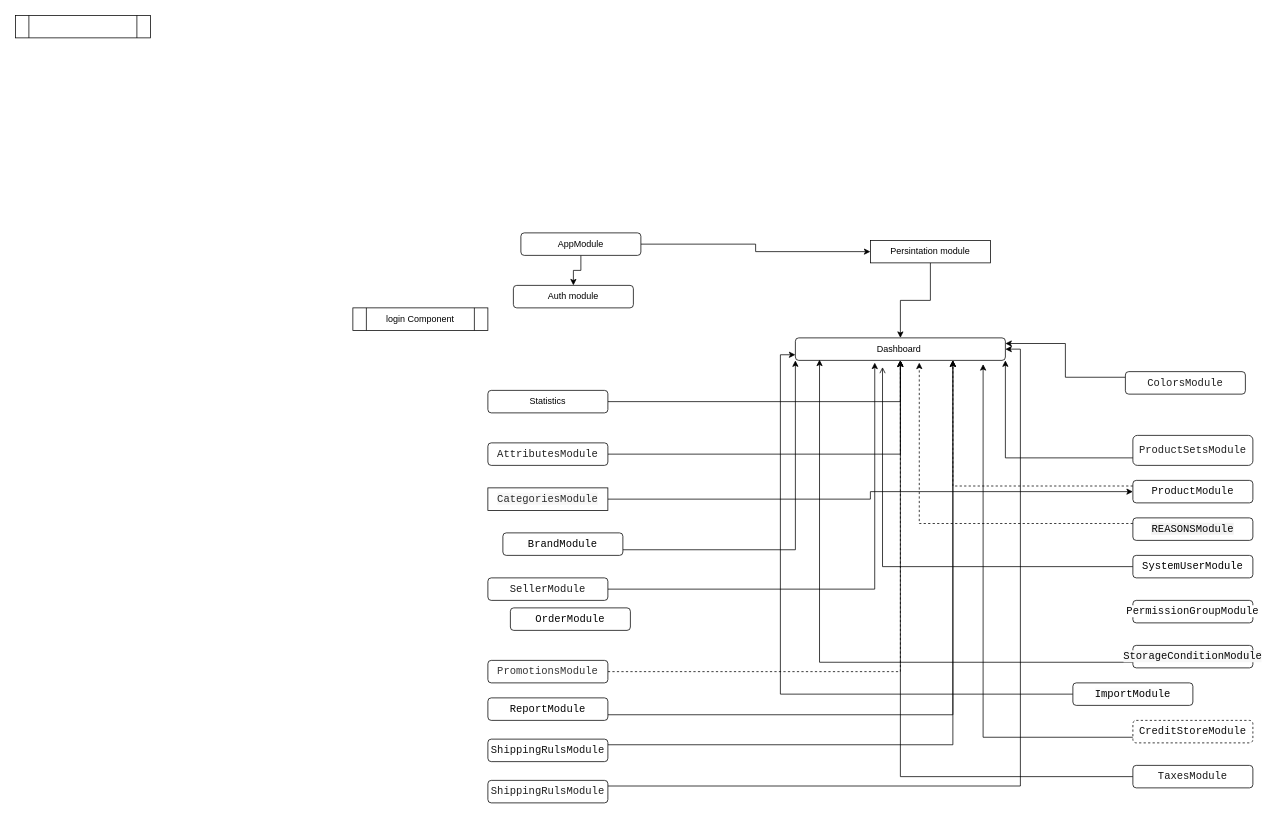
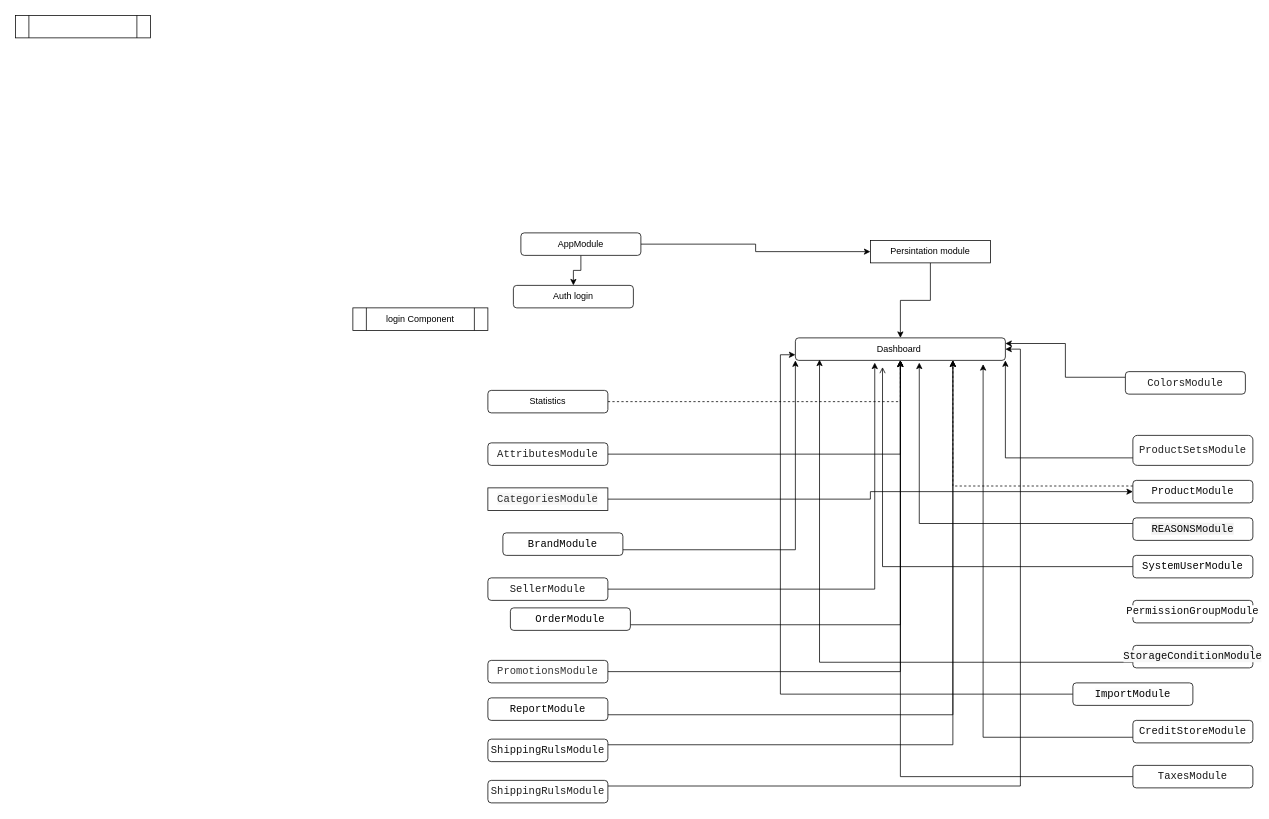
node "Auth module": label "Auth module" -> "Auth login"
edge "Statistics" -> "Dashboard": style solid -> dashed
edge "REASONSModule" -> "Dashboard": style dashed -> solid
edge "OrderModule" -> "Dashboard": added
edge "PromotionsModule" -> "Dashboard": style dashed -> solid
node "CreditStoreModule": style dashed -> solid
